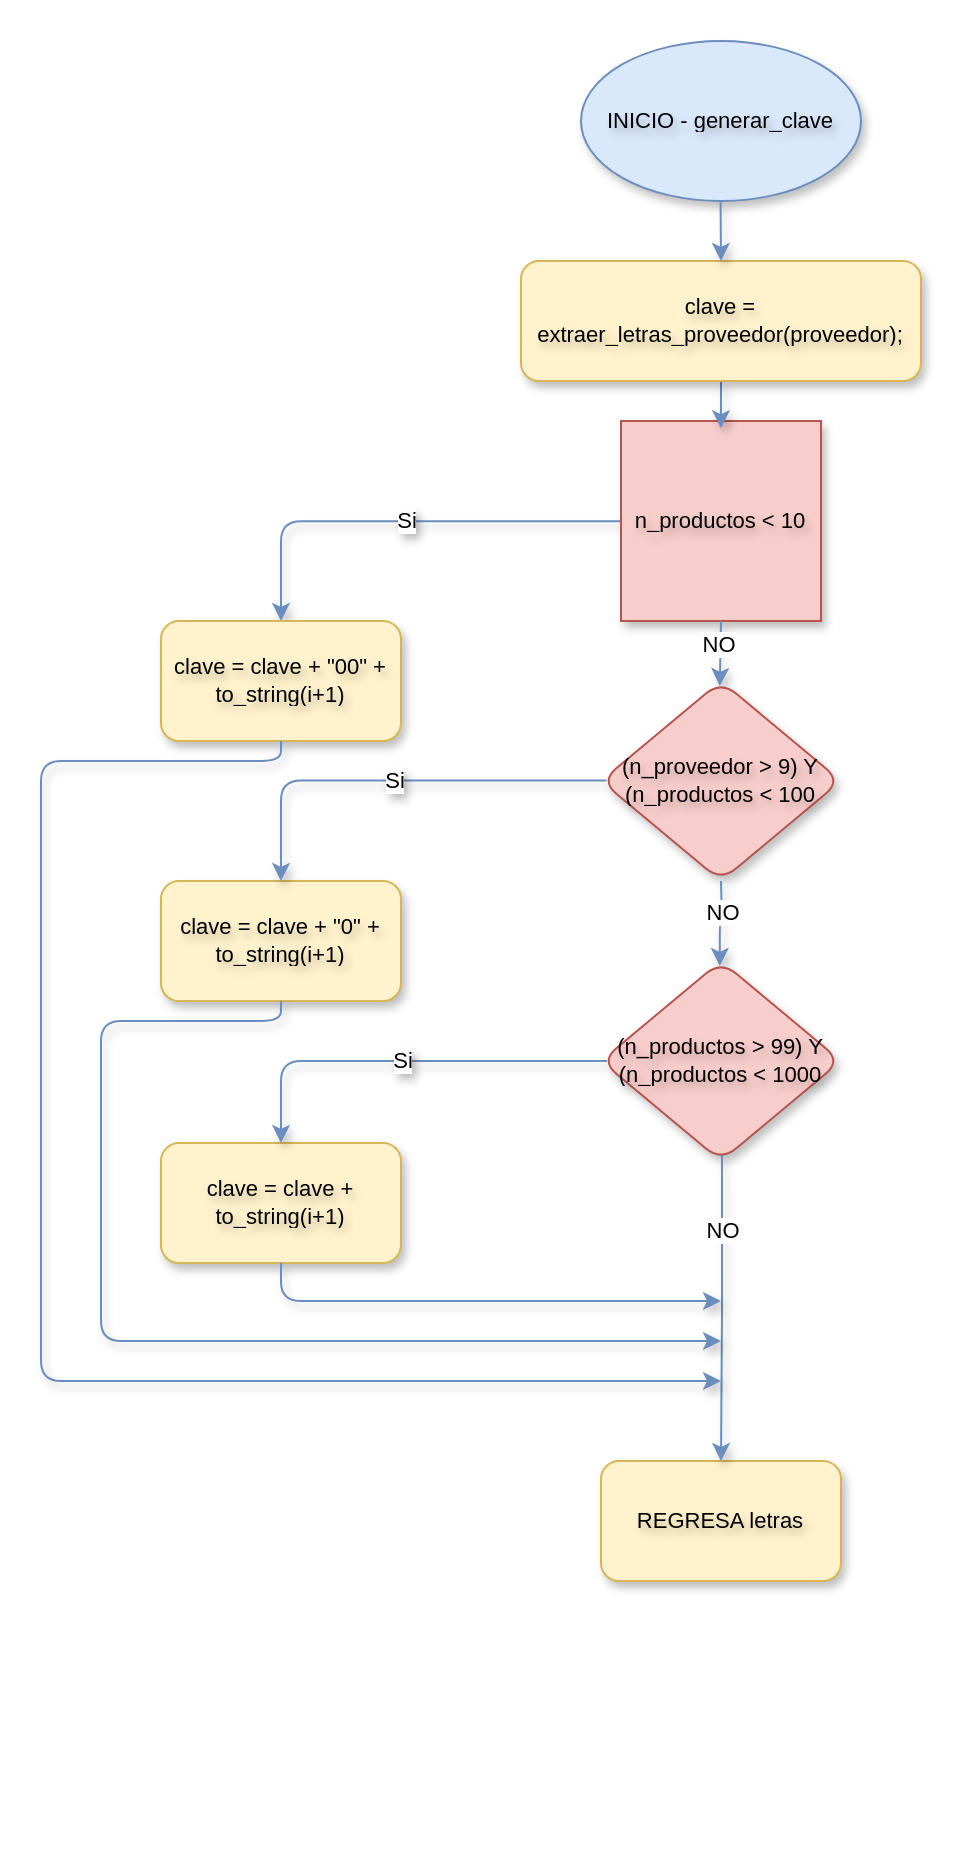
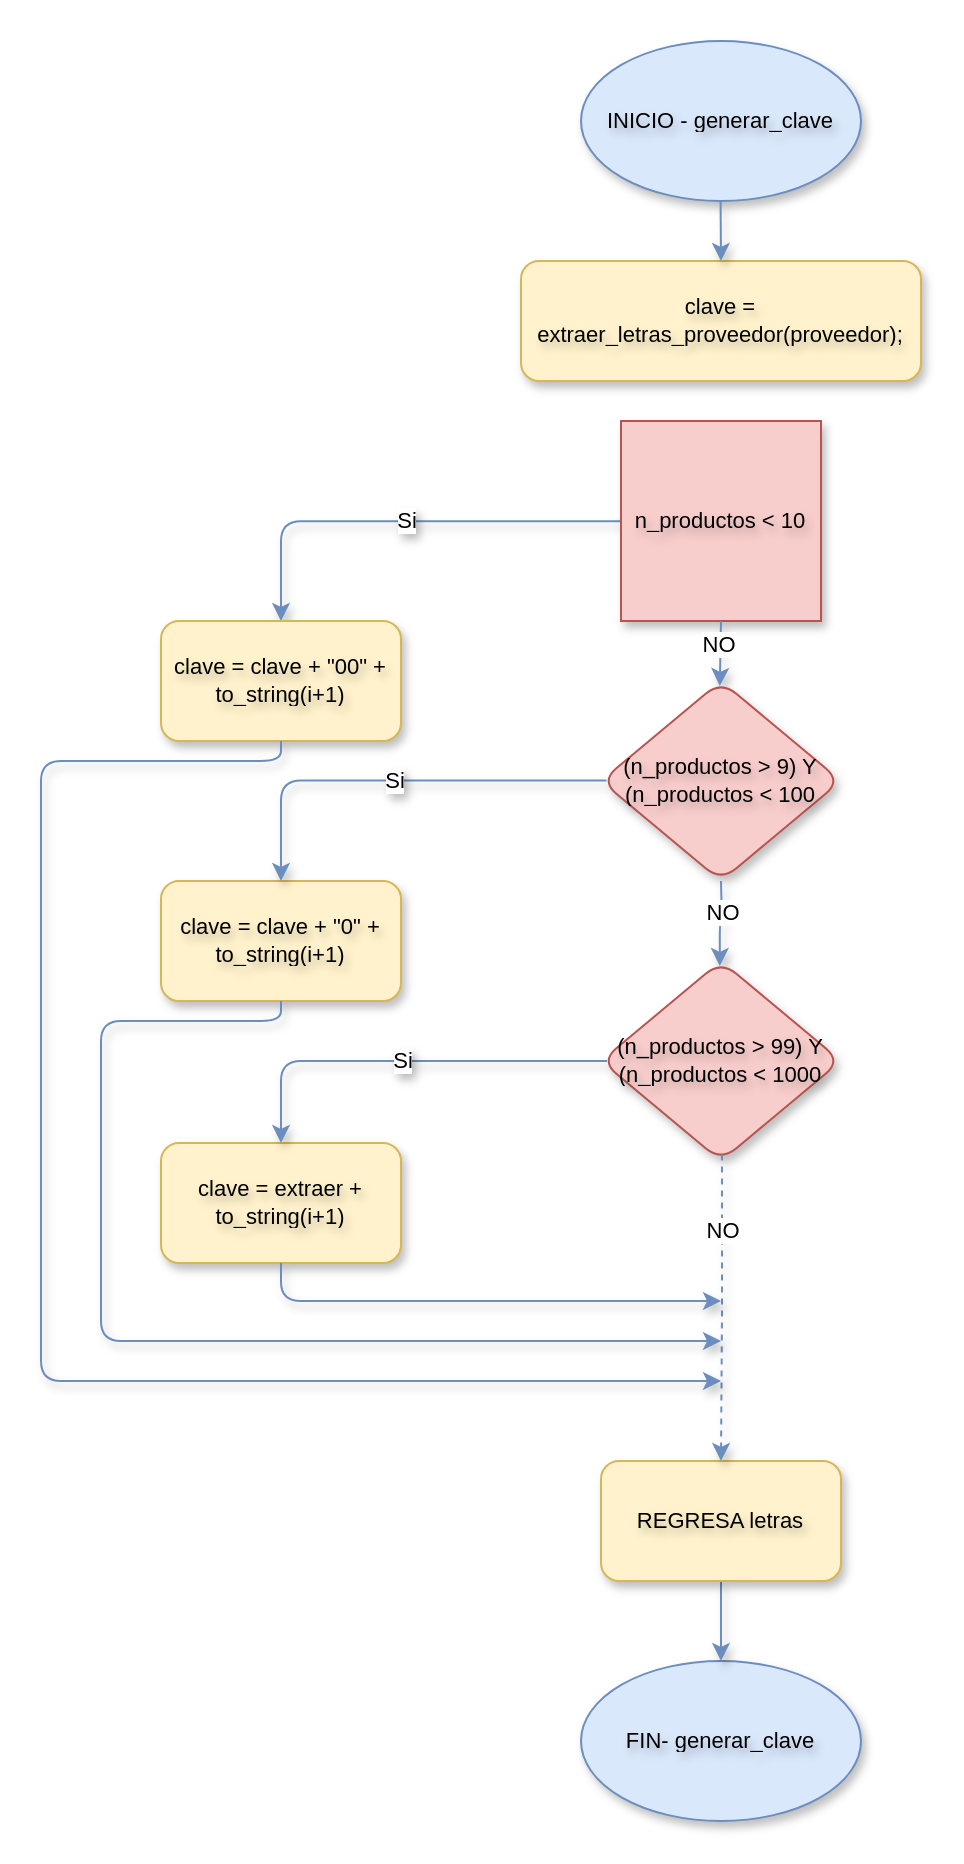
edge "clave = extraer_letras_proveedor(proveedor);" -> "n_productos < 10": removed
node "(n_proveedor > 9) Y (n_productos < 100": label "(n_proveedor > 9) Y (n_productos < 100" -> "(n_productos > 9) Y (n_productos < 100"
node "clave = clave + to_string(i+1)": label "clave = clave + to_string(i+1)" -> "clave = extraer + to_string(i+1)"
edge "(n_productos > 99) Y (n_productos < 1000" -> "REGRESA letras": style solid -> dashed
edge "REGRESA letras" -> "FIN- generar_clave": added
node "FIN- generar_clave": added
